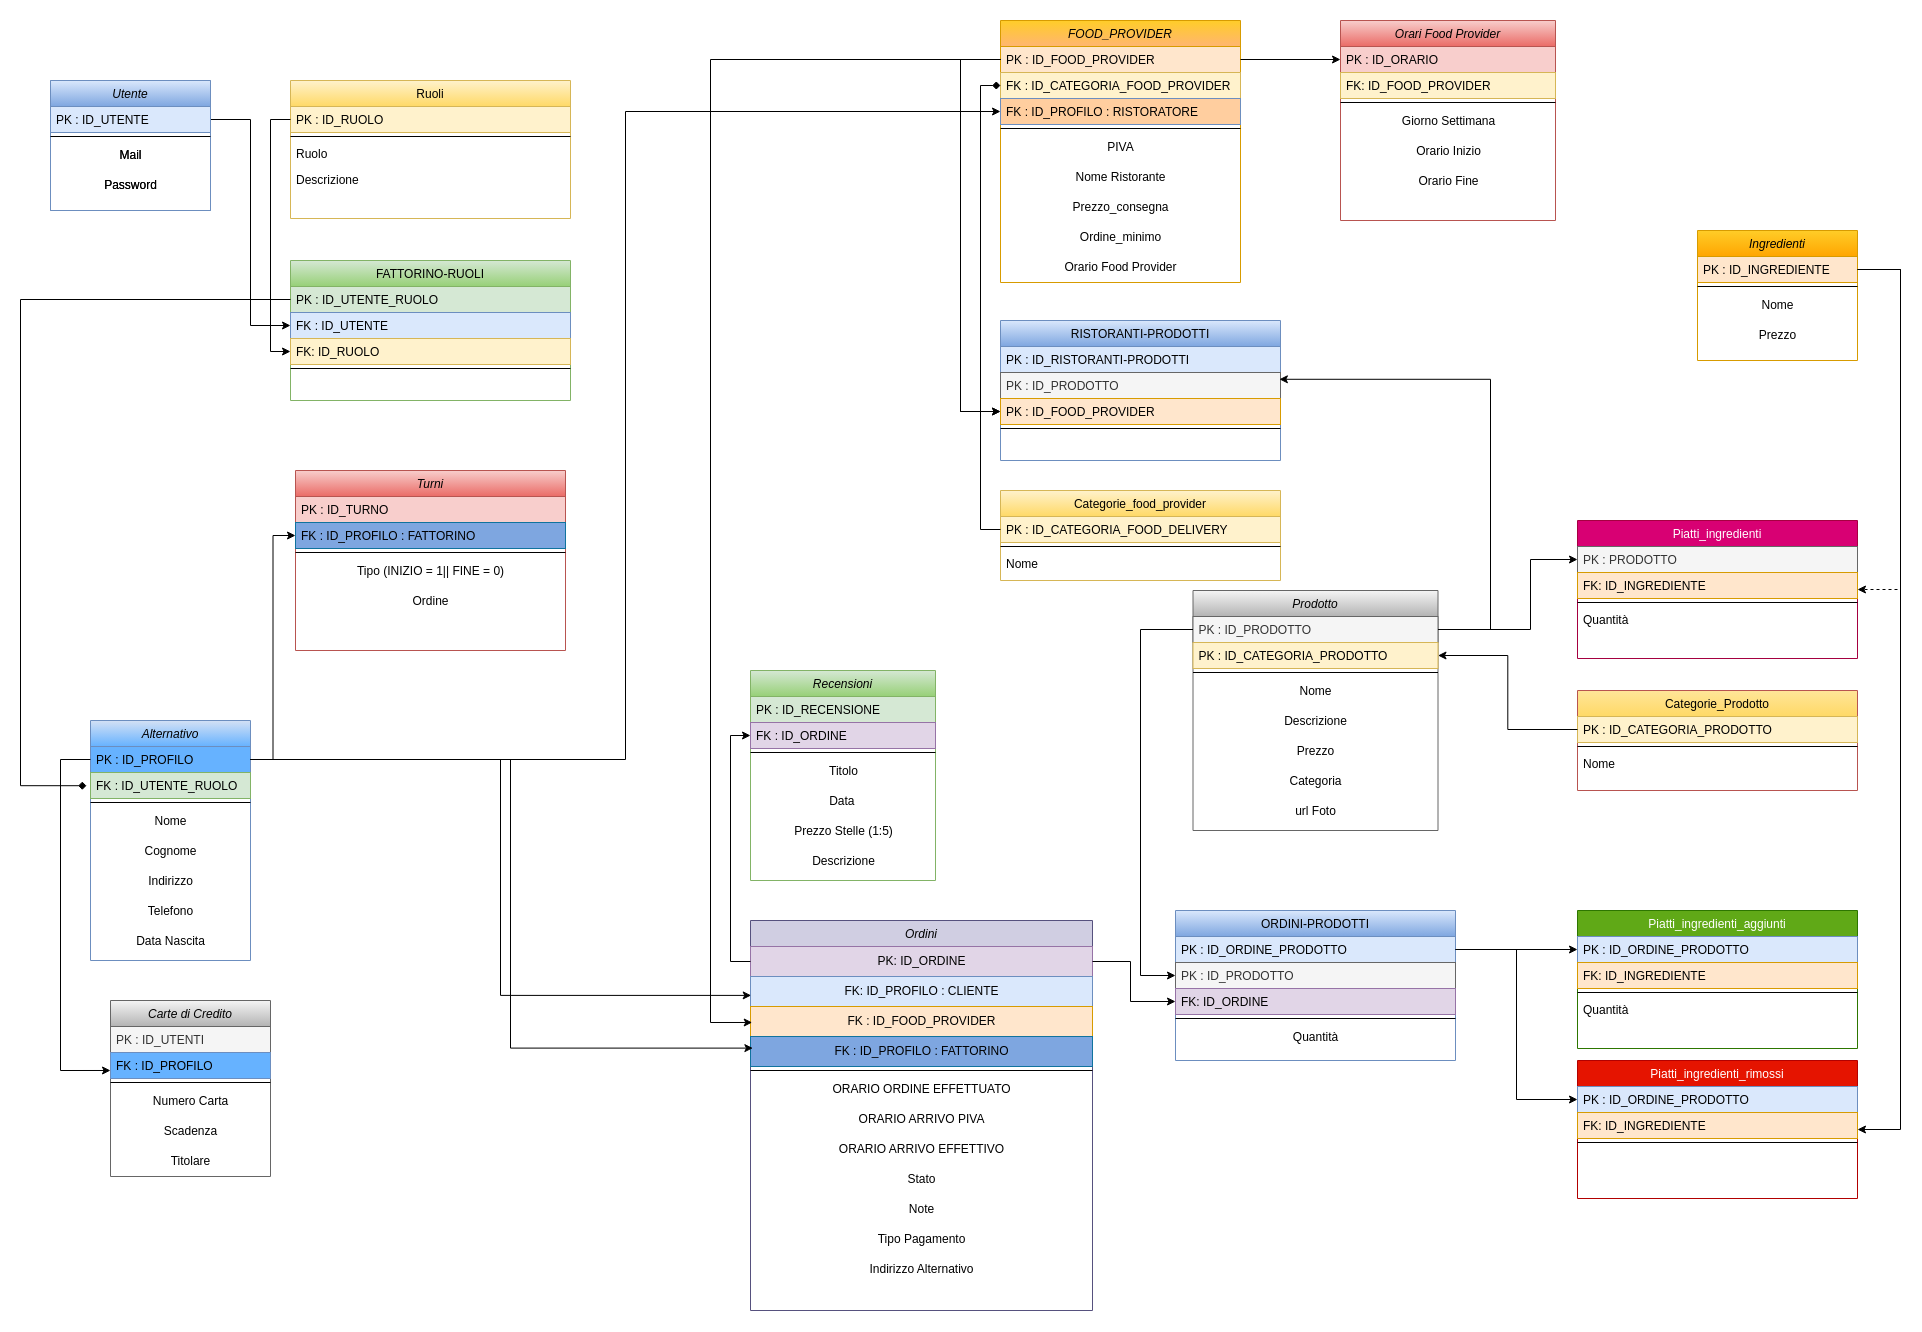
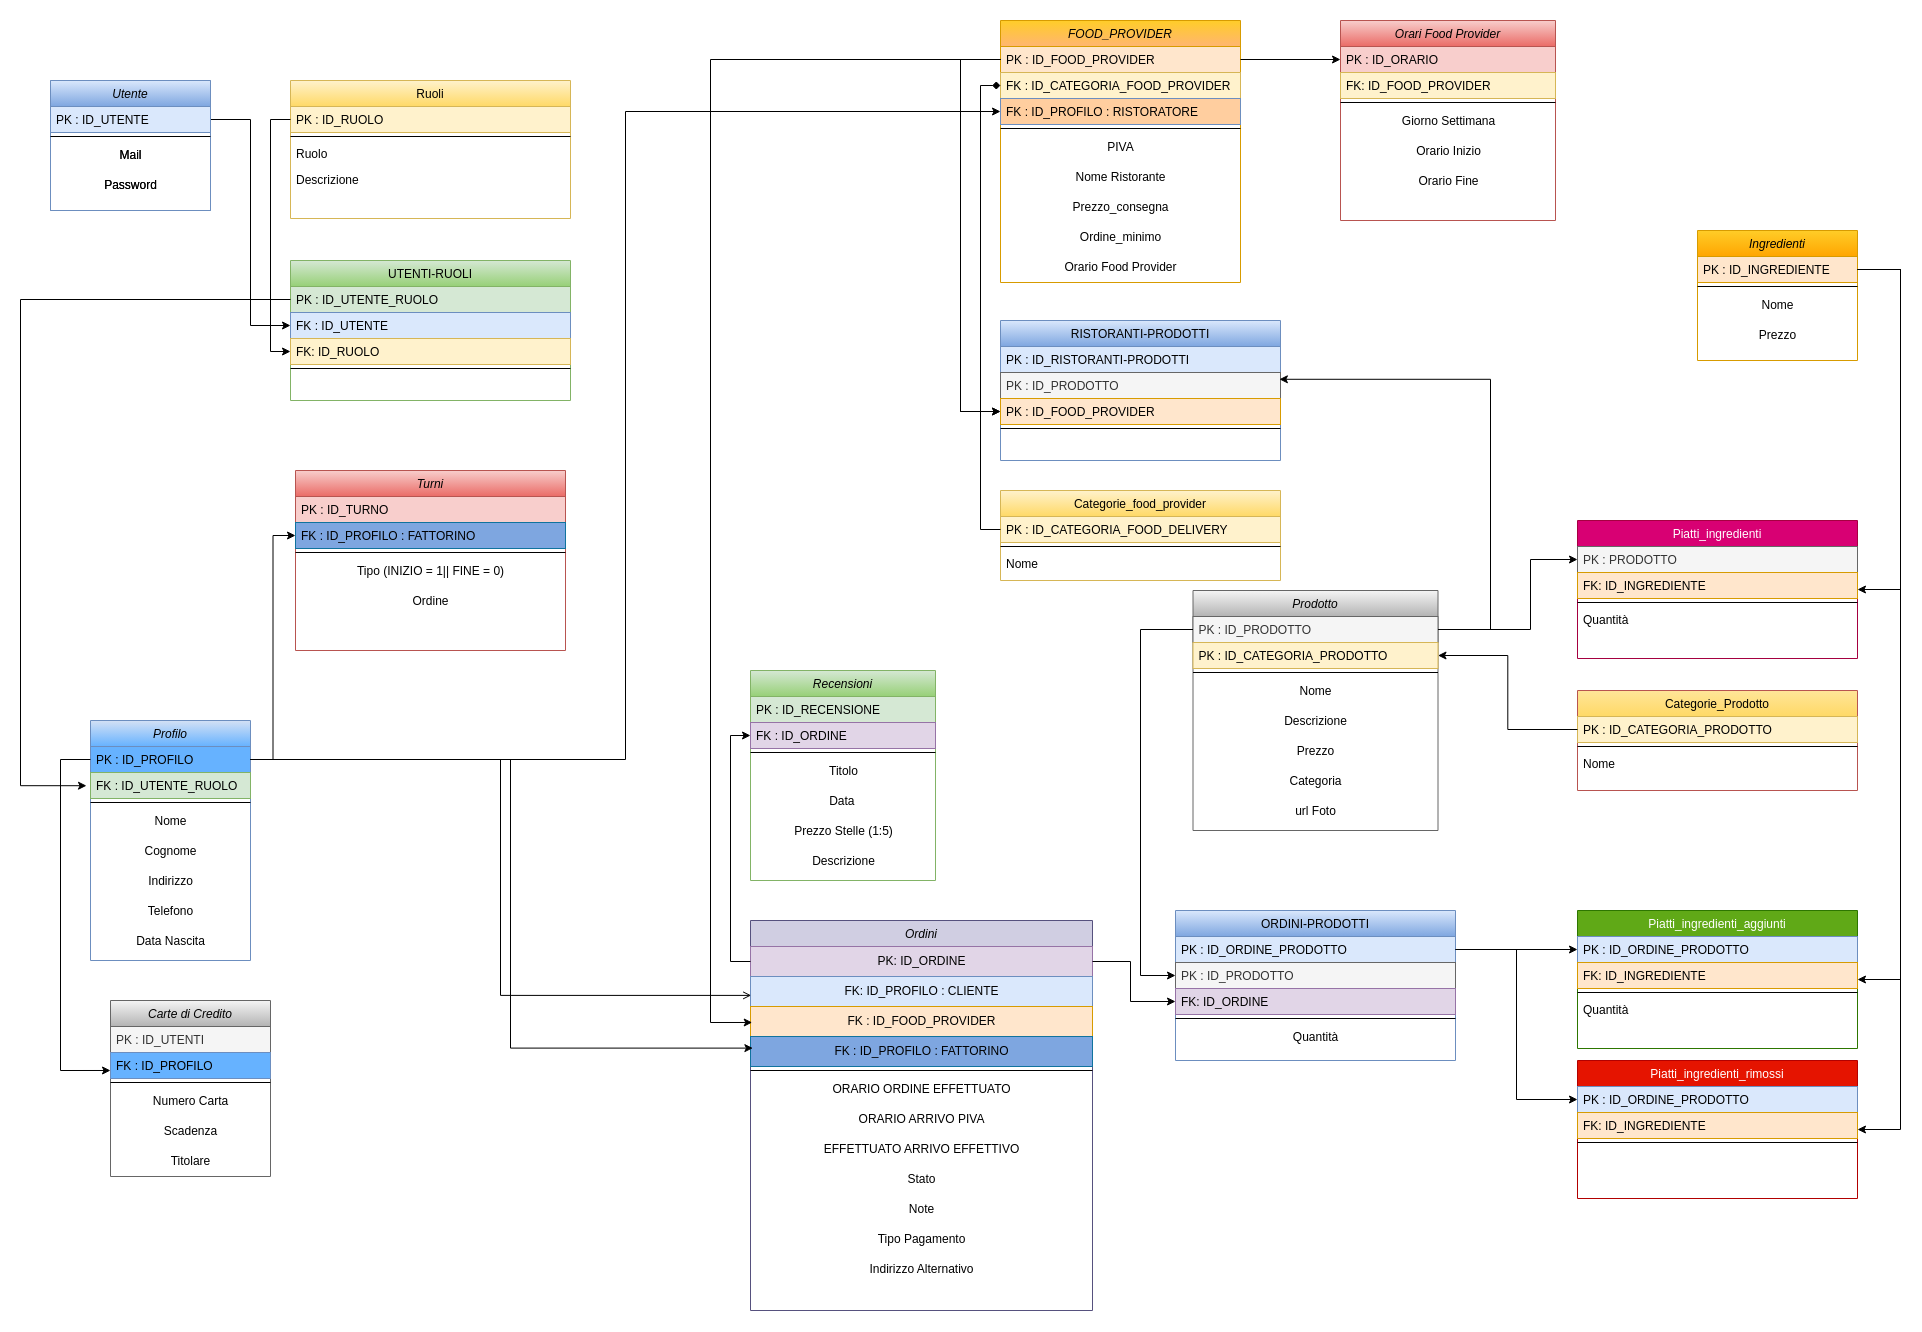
node "FATTORINO-RUOLI": label "FATTORINO-RUOLI" -> "UTENTI-RUOLI"
edge "PK : ID_INGREDIENTE" -> "Piatti_ingredienti": style dashed -> solid
node "Alternativo": label "Alternativo" -> "Profilo"
edge "PK : ID_UTENTE_RUOLO" -> "FK : ID_UTENTE_RUOLO": arrowhead diamond -> classic
edge "PK : ID_INGREDIENTE" -> "Piatti_ingredienti_aggiunti": added
edge "PK : ID_PROFILO" -> "FK: ID_PROFILO : CLIENTE": arrowhead classic -> open
node "ORARIO ARRIVO EFFETTIVO": label "ORARIO ARRIVO EFFETTIVO" -> "EFFETTUATO ARRIVO EFFETTIVO"
